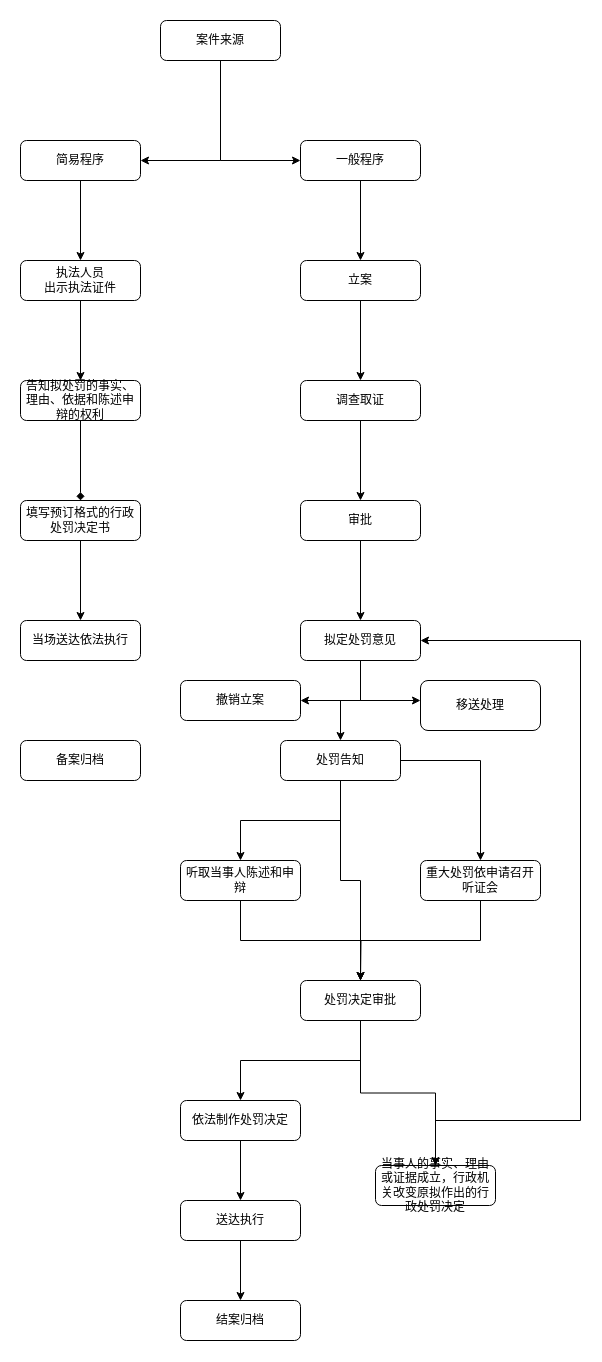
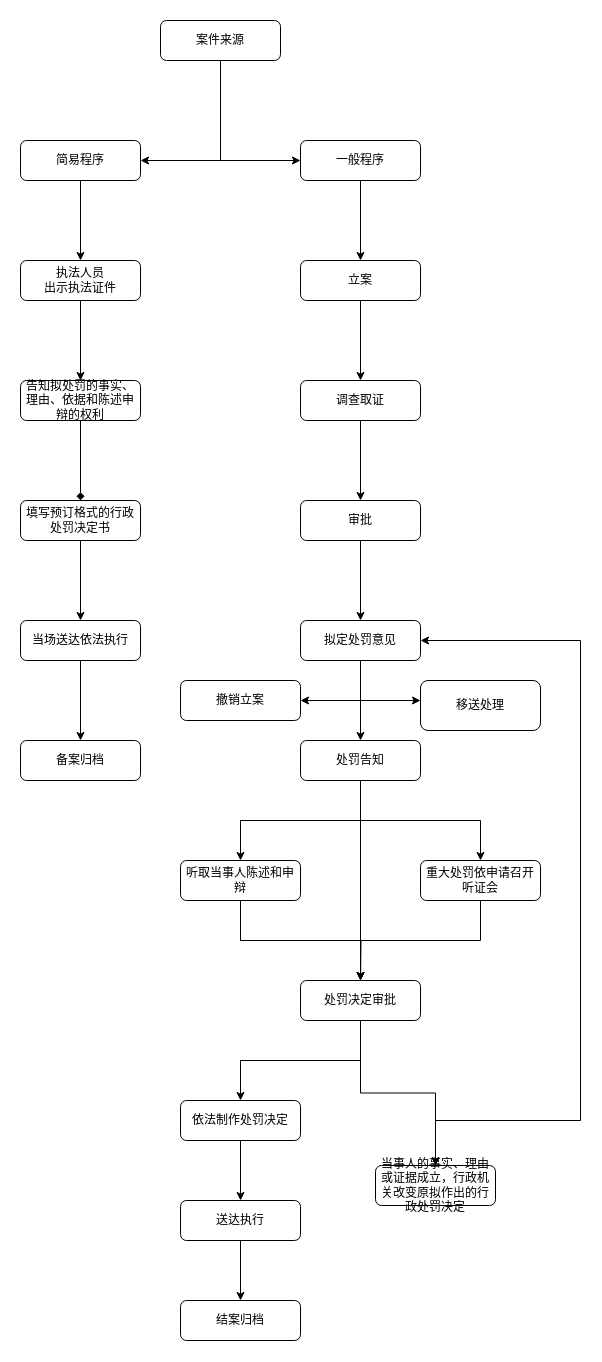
edge "当场送达依法执行" -> "备案归档": added
node "处罚告知": moved (341, 761) -> (361, 761)
